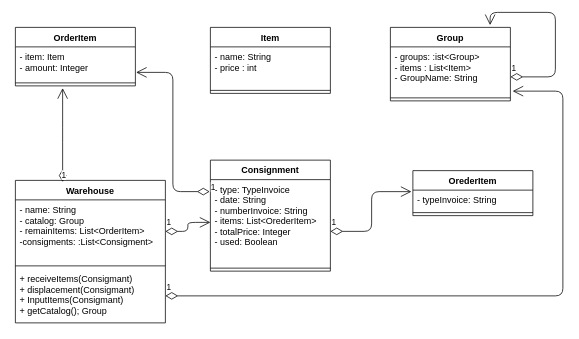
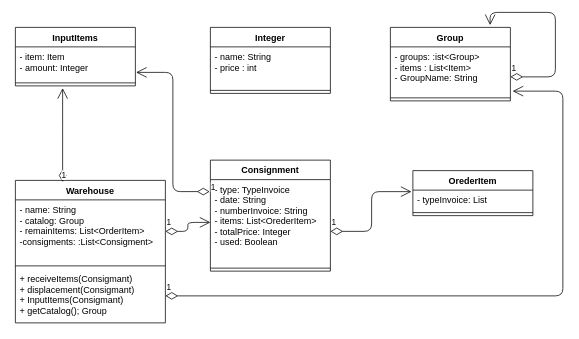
node "OrderItem": label "OrderItem" -> "InputItems"
node "Item": label "Item" -> "Integer"
node "- typeInvoice: String": label "- typeInvoice: String" -> "- typeInvoice: List"
